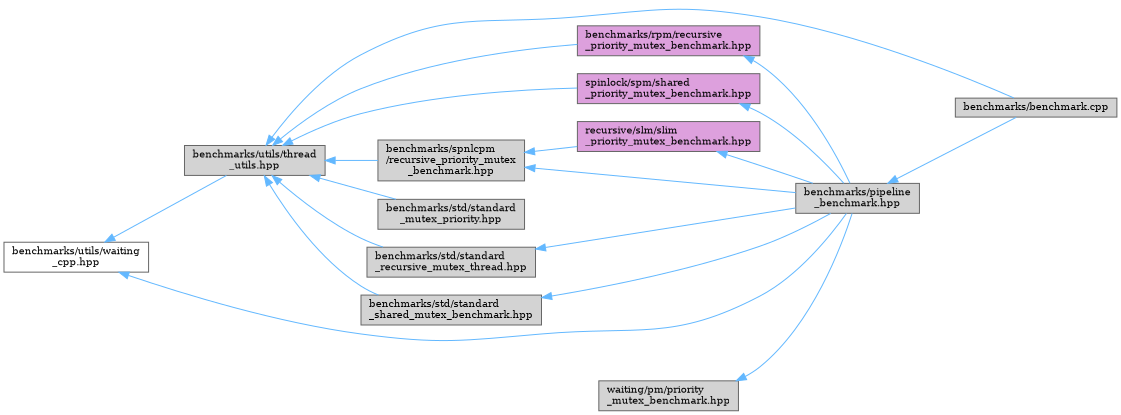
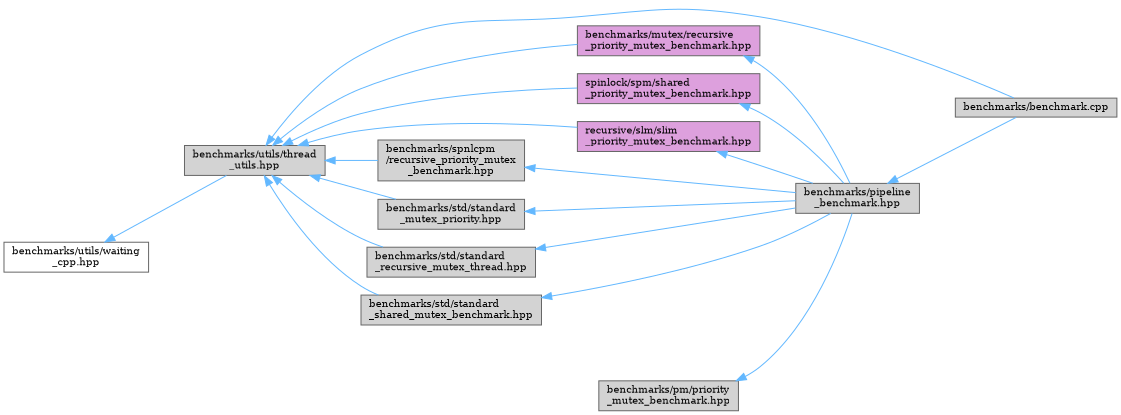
node "benchmarks/rpm/recursive _priority_mutex_benchmark.hpp": label "benchmarks/rpm/recursive _priority_mutex_benchmark.hpp" -> "benchmarks/mutex/recursive _priority_mutex_benchmark.hpp"
edge "recursive/slm/slim _priority_mutex_benchmark.hpp" -> "benchmarks/spnlcpm /recursive_priority_mutex _benchmark.hpp": now "recursive/slm/slim _priority_mutex_benchmark.hpp" -> "benchmarks/utils/thread _utils.hpp"
edge "benchmarks/pipeline _benchmark.hpp" -> "benchmarks/utils/waiting _cpp.hpp": now "benchmarks/pipeline _benchmark.hpp" -> "benchmarks/std/standard _mutex_priority.hpp"
node "waiting/pm/priority _mutex_benchmark.hpp": label "waiting/pm/priority _mutex_benchmark.hpp" -> "benchmarks/pm/priority _mutex_benchmark.hpp"
